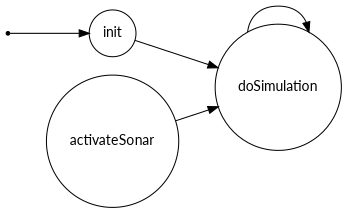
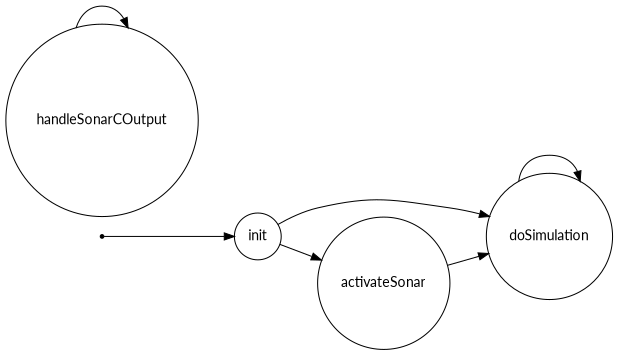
node "handleSonarCOutput": added
edge "init" -> "activateSonar": added
